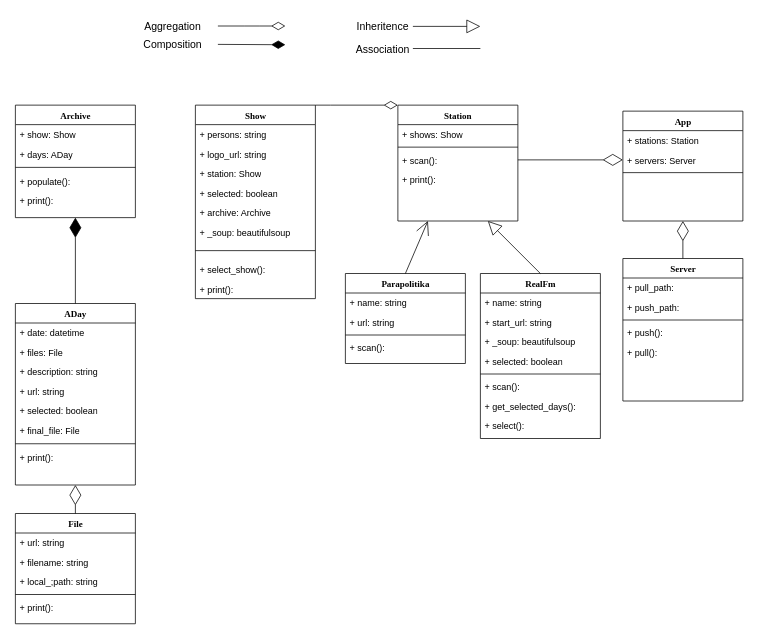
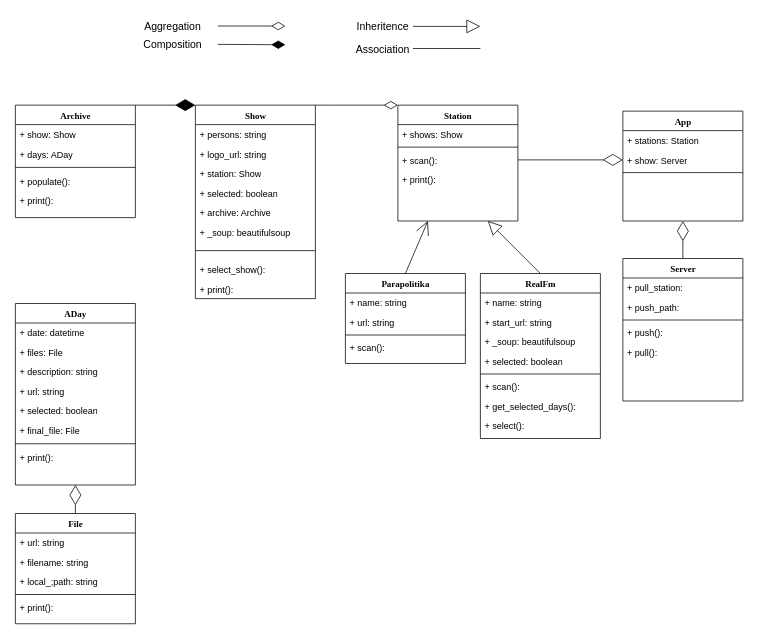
edge "Archive" -> "Show": added
node "+ servers: Server": label "+ servers: Server" -> "+ show: Server"
edge "ADay" -> "Archive": removed
node "+ pull_path:": label "+ pull_path:" -> "+ pull_station:"
